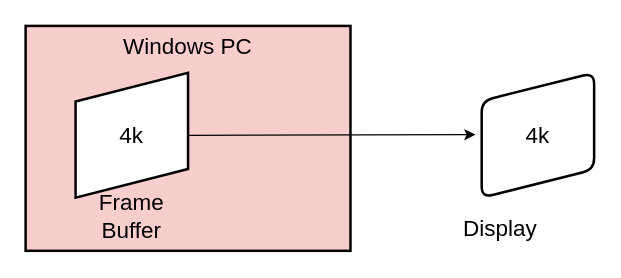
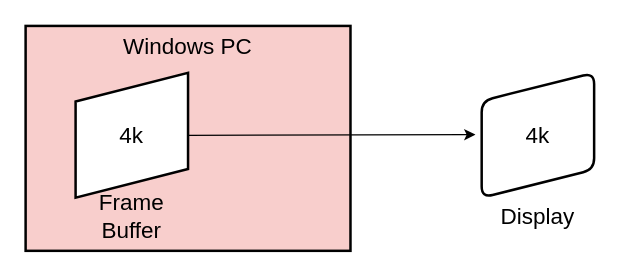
node "Display": moved (501, 229) -> (538, 216)
